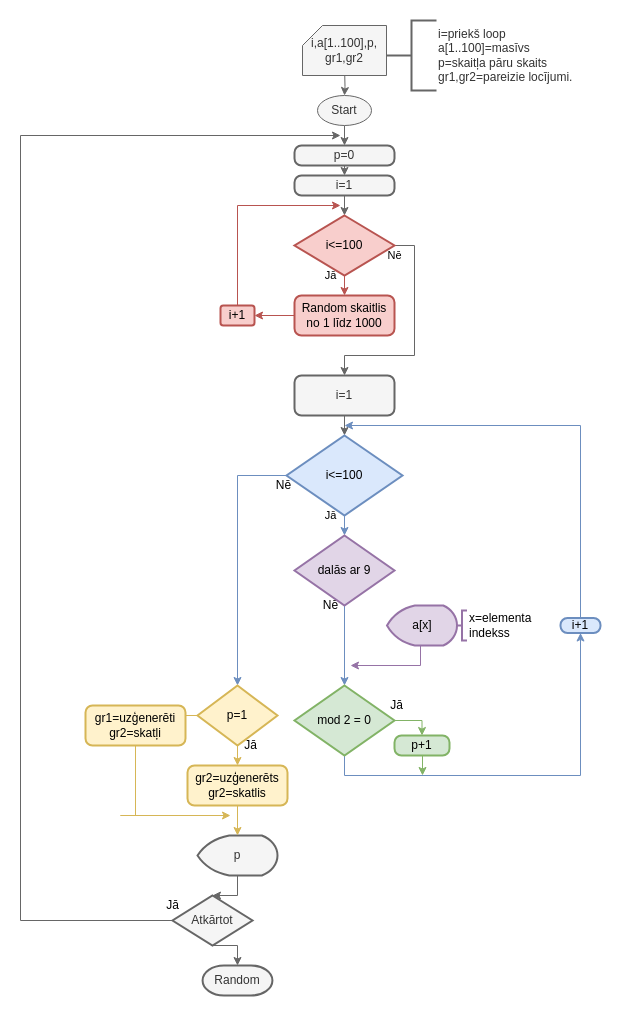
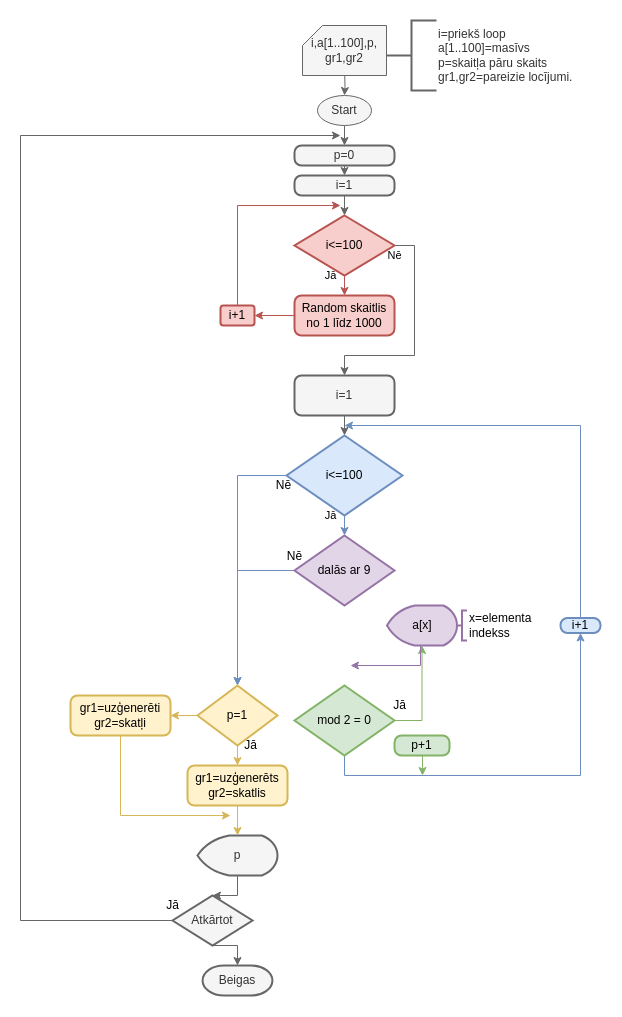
edge "dalās ar 9" -> "mod 2 = 0": now "dalās ar 9" -> "p=1"
edge "mod 2 = 0" -> "p+1": now "mod 2 = 0" -> "a[x]"
node "gr1=uzģenerēti gr2=skatļi": moved (136, 726) -> (121, 716)
node "gr2=uzģenerēts gr2=skatlis": label "gr2=uzģenerēts gr2=skatlis" -> "gr1=uzģenerēts gr2=skatlis"
node "Random": label "Random" -> "Beigas"
